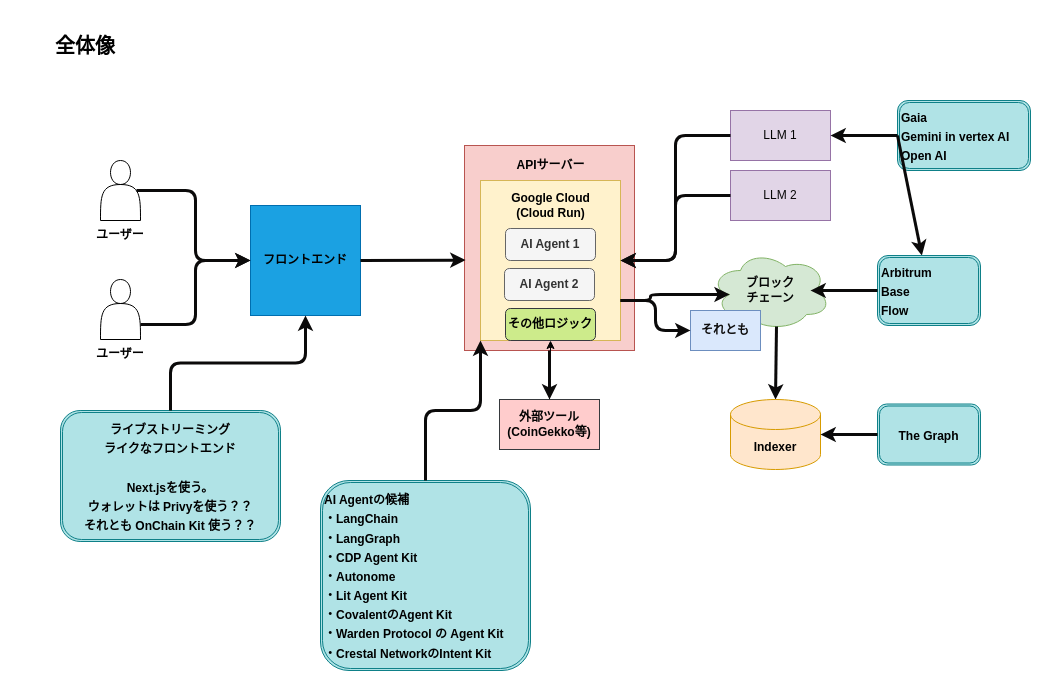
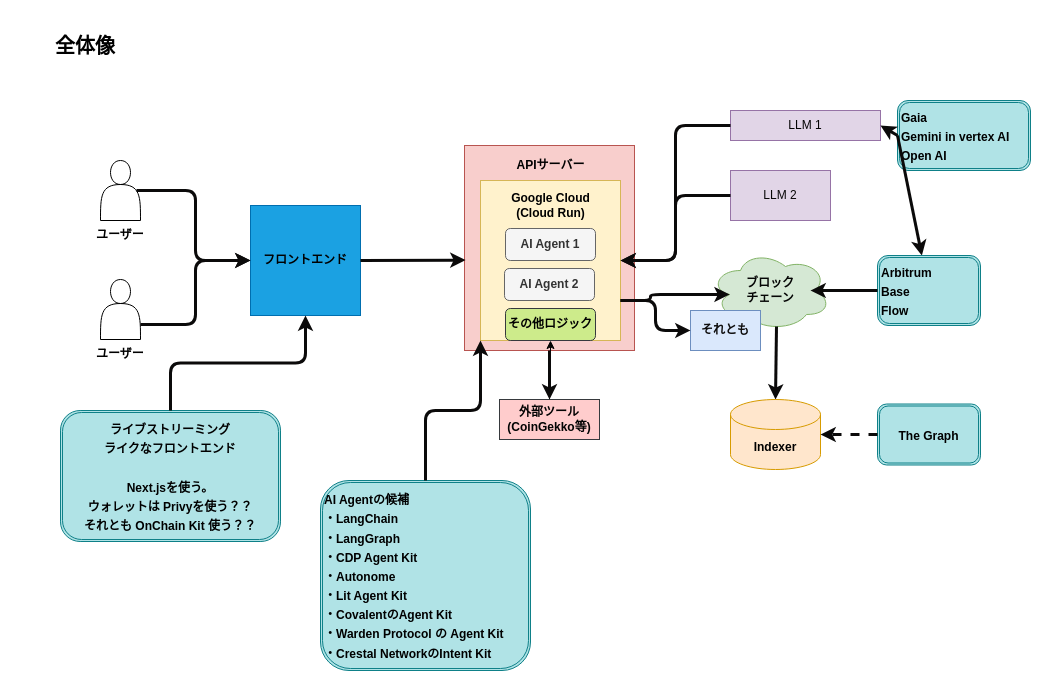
node "LLM 1": size 100x50 -> 150x30
node "外部ツール (CoinGekko等)": size 100x50 -> 100x40
edge "The Graph" -> "Indexer": style solid -> dashed
